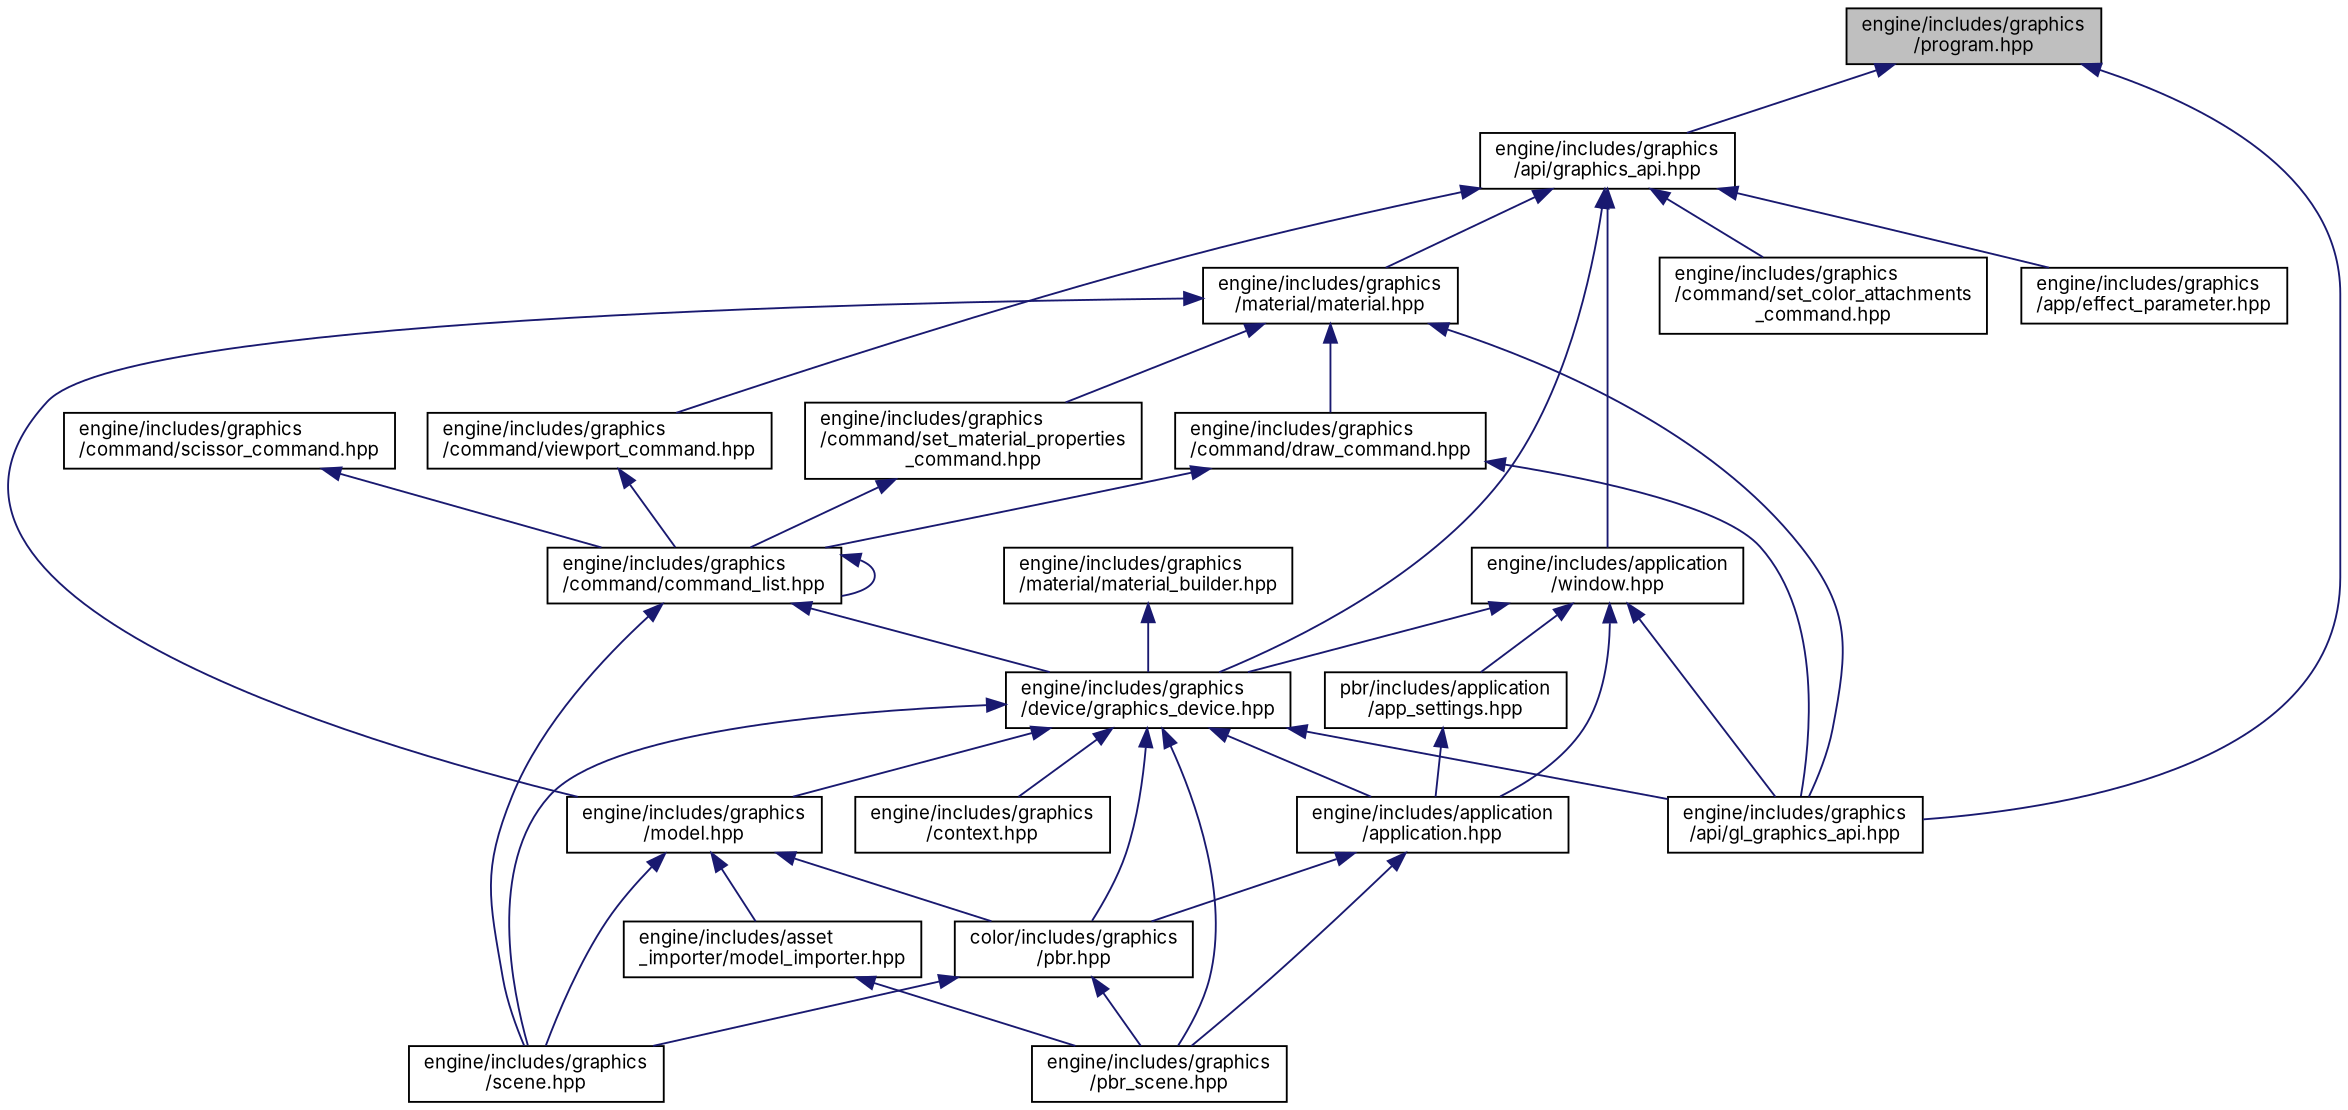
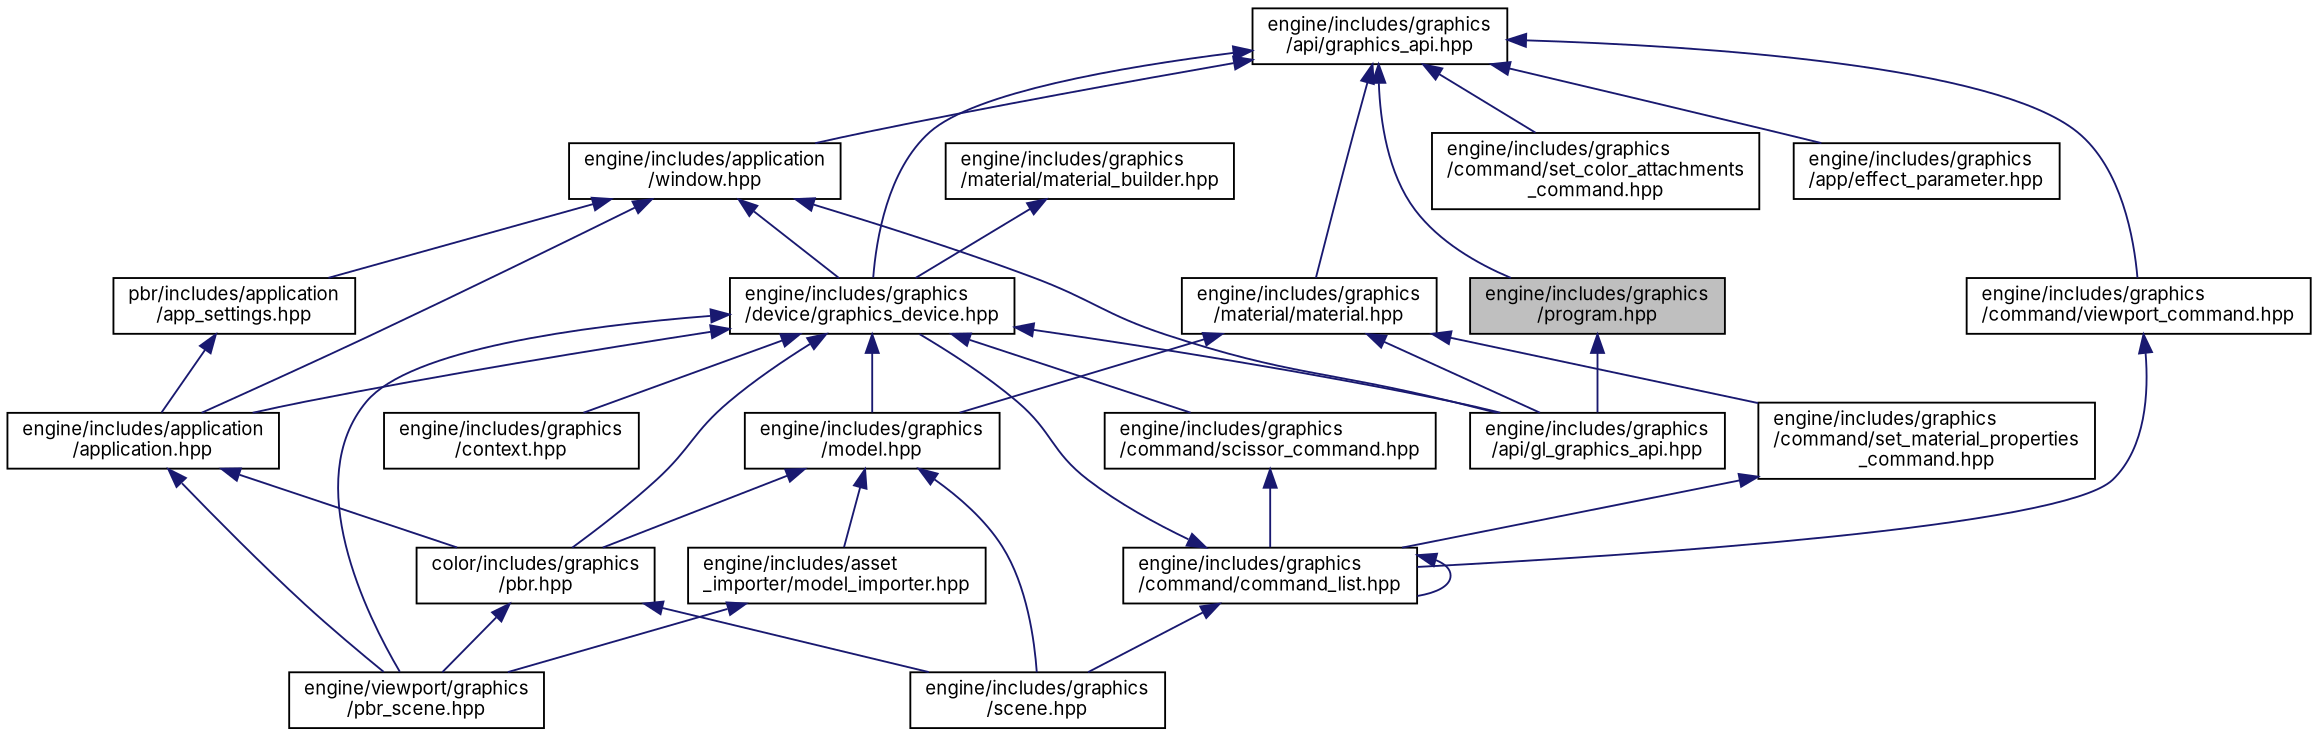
edge "engine/includes/graphics /api/graphics_api.hpp" -> "engine/includes/graphics /program.hpp": reversed
node "engine/includes/graphics /command/draw_command.hpp": removed
edge "engine/includes/graphics /scene.hpp" -> "engine/includes/graphics /device/graphics_device.hpp": now "engine/includes/graphics /command/scissor_command.hpp" -> "engine/includes/graphics /device/graphics_device.hpp"
node "engine/includes/graphics /pbr_scene.hpp": label "engine/includes/graphics /pbr_scene.hpp" -> "engine/viewport/graphics /pbr_scene.hpp"
